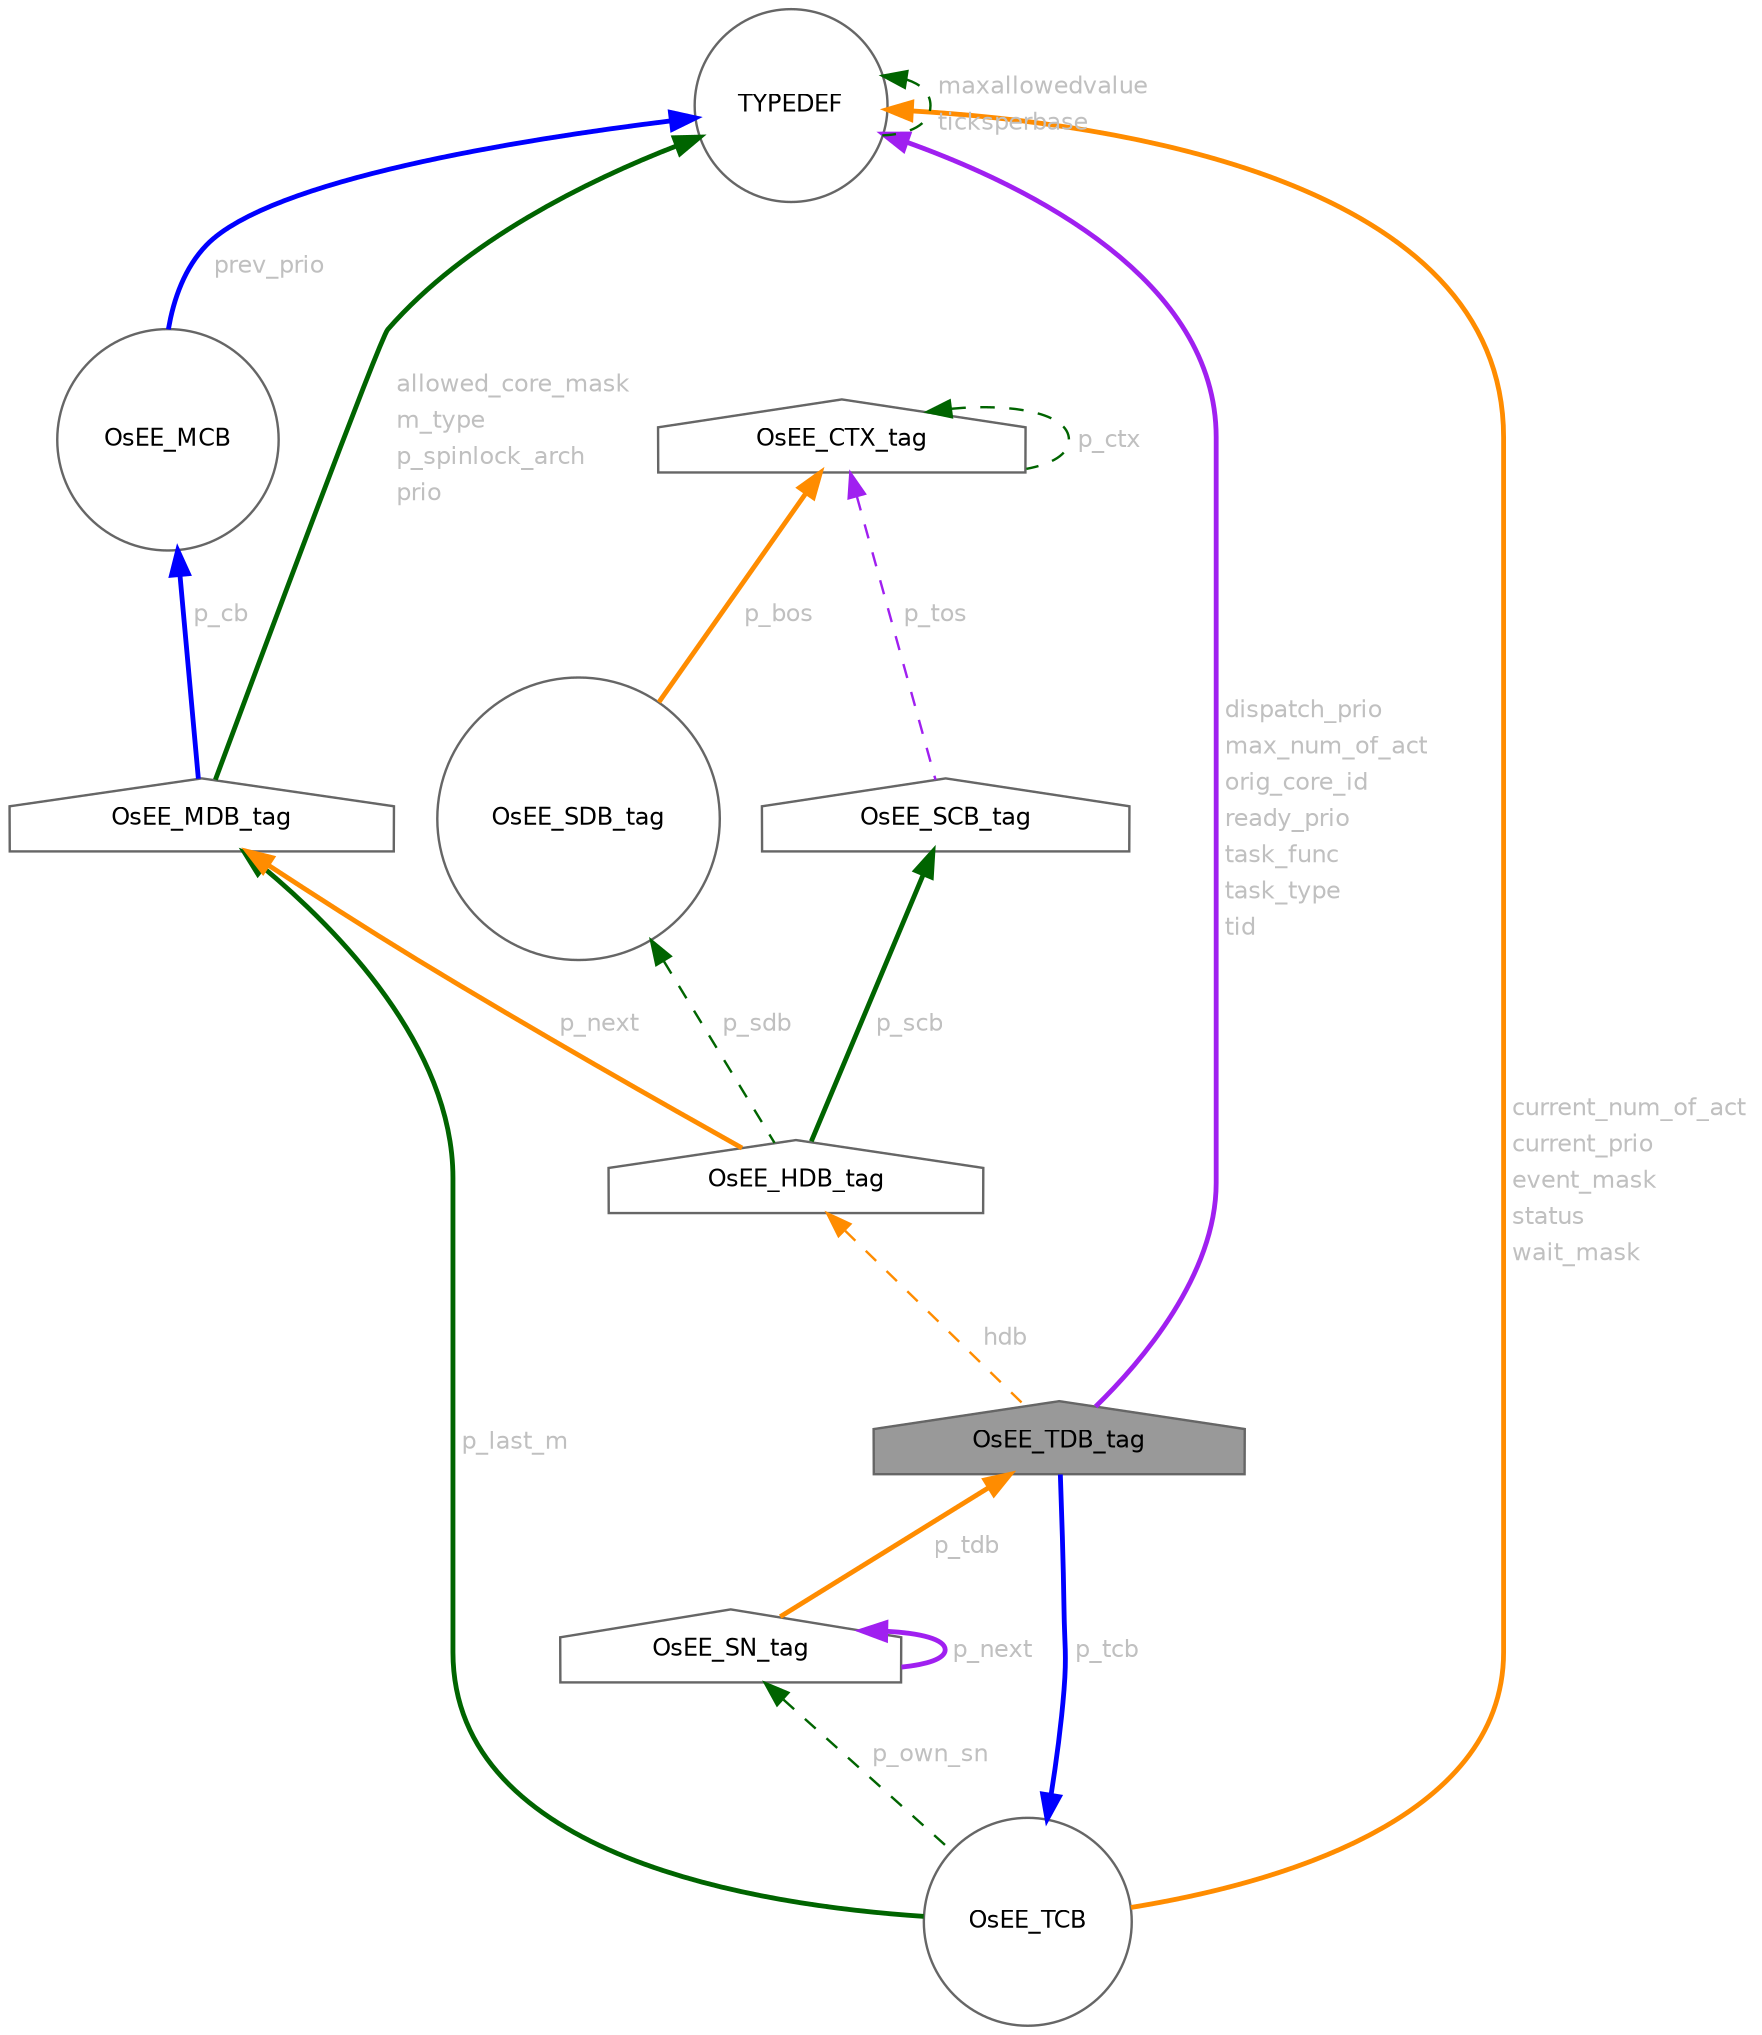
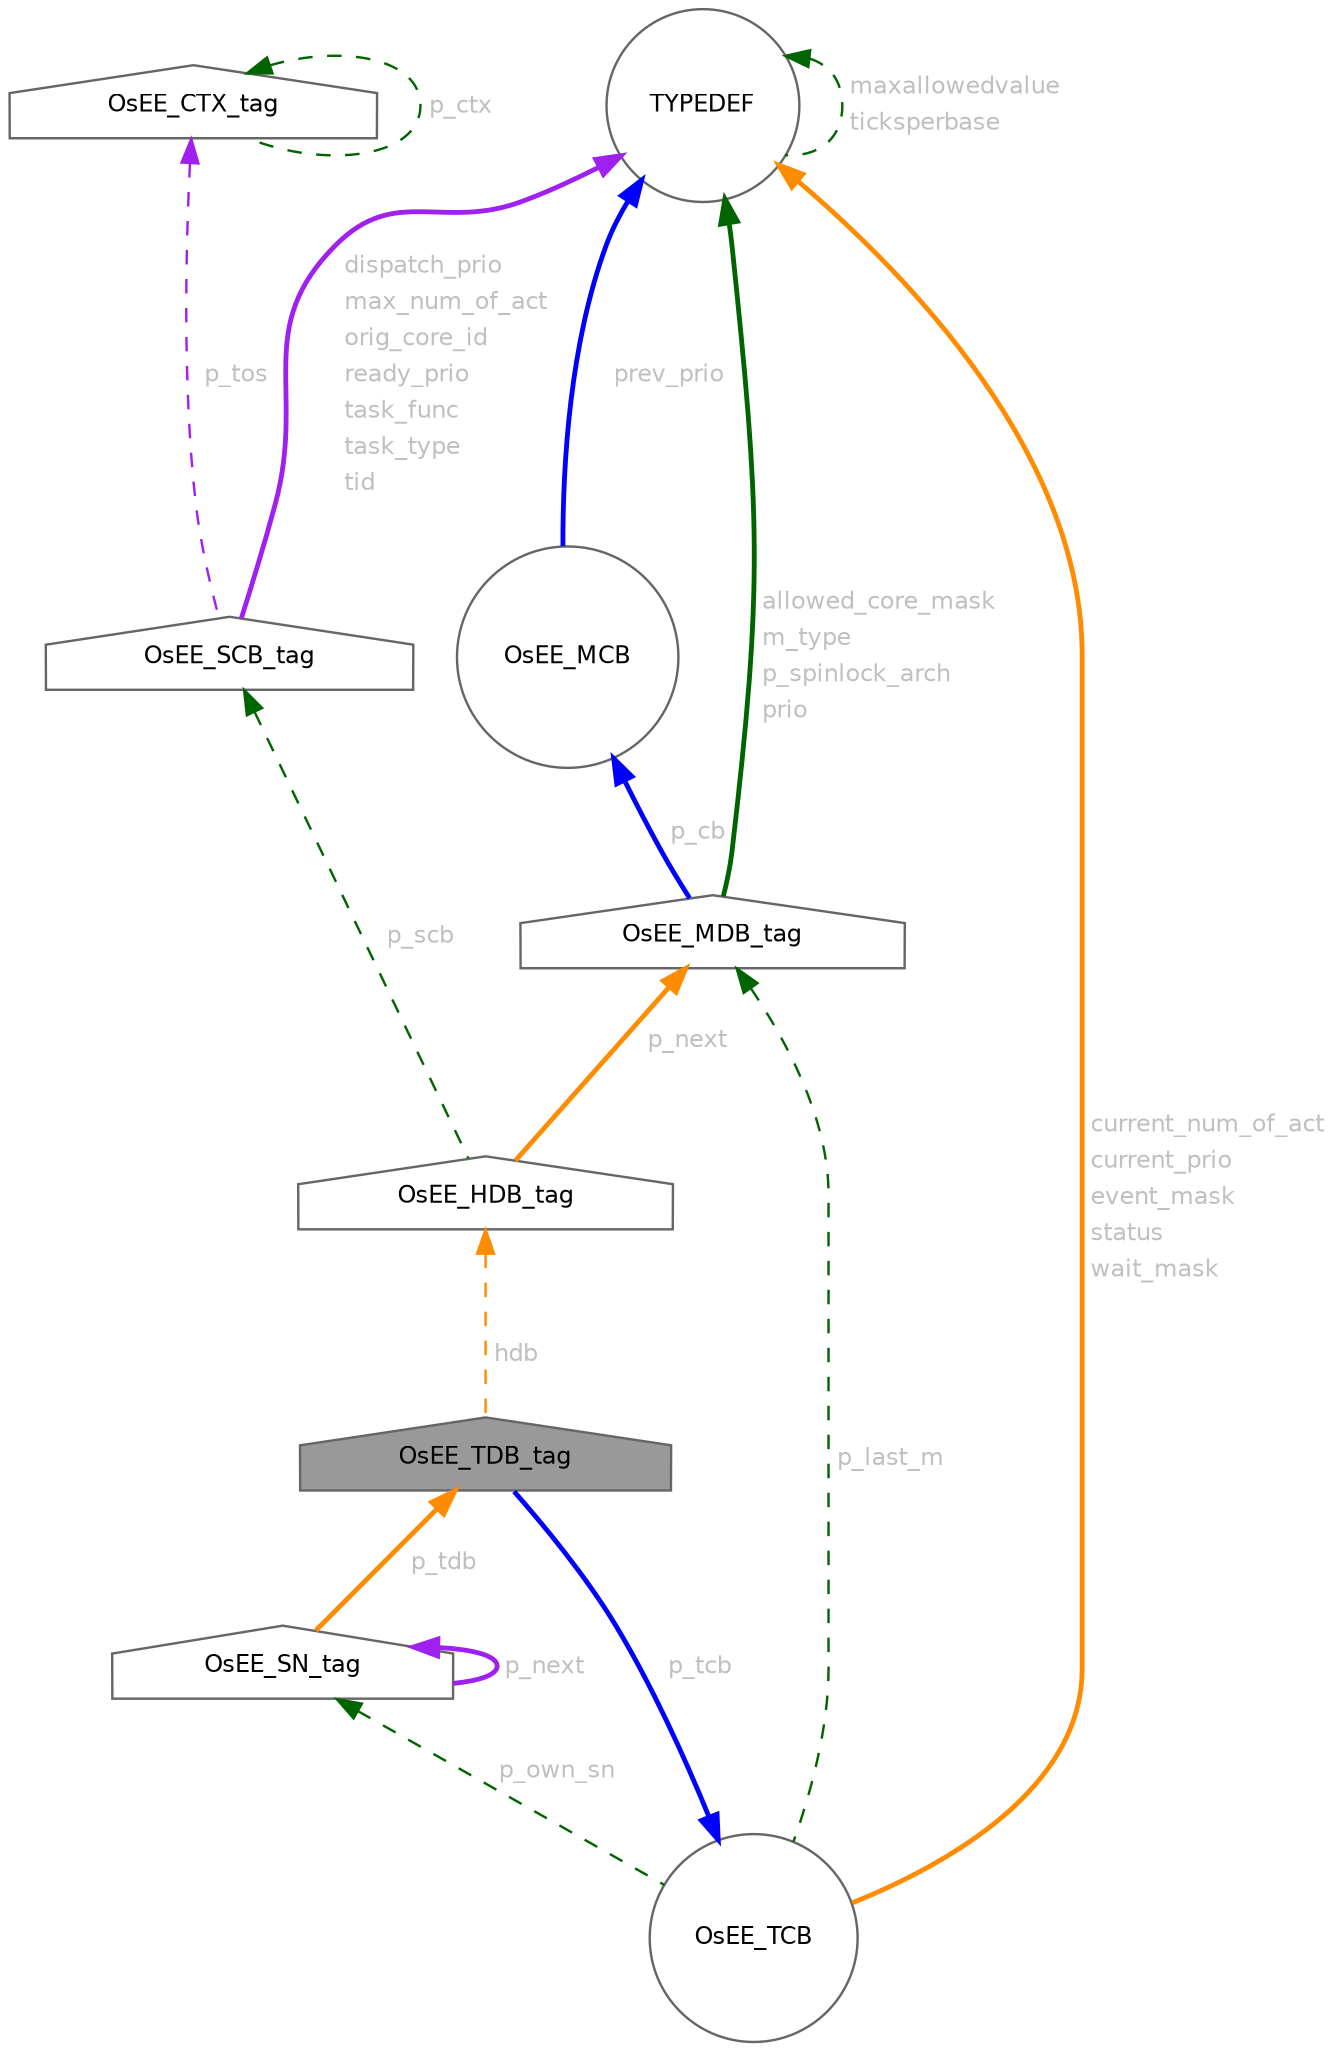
edge "OsEE_TDB_tag" -> "TYPEDEF": now "OsEE_SCB_tag" -> "TYPEDEF"
node "OsEE_SDB_tag": removed
edge "OsEE_HDB_tag" -> "OsEE_SCB_tag": style bold -> dashed
edge "OsEE_TCB" -> "OsEE_MDB_tag": style bold -> dashed
